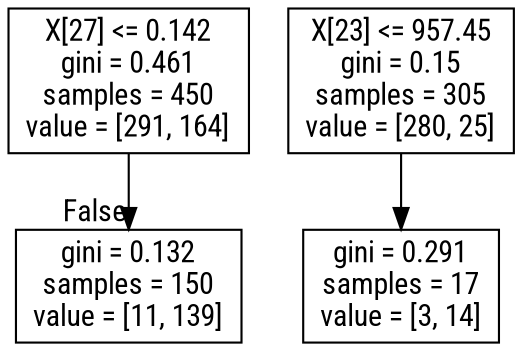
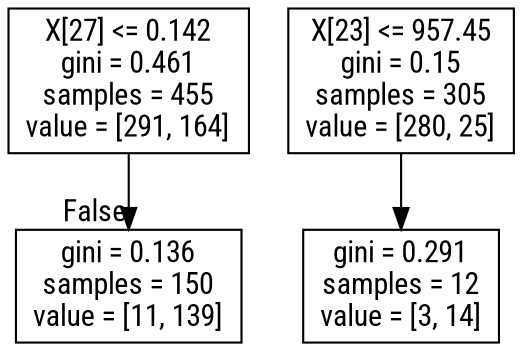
node "X[27] <= 0.142 gini = 0.461 samples = 450 value = [291, 164]": label "X[27] <= 0.142 gini = 0.461 samples = 450 value = [291, 164]" -> "X[27] <= 0.142 gini = 0.461 samples = 455 value = [291, 164]"
node "gini = 0.132 samples = 150 value = [11, 139]": label "gini = 0.132 samples = 150 value = [11, 139]" -> "gini = 0.136 samples = 150 value = [11, 139]"
node "gini = 0.291 samples = 17 value = [3, 14]": label "gini = 0.291 samples = 17 value = [3, 14]" -> "gini = 0.291 samples = 12 value = [3, 14]"
